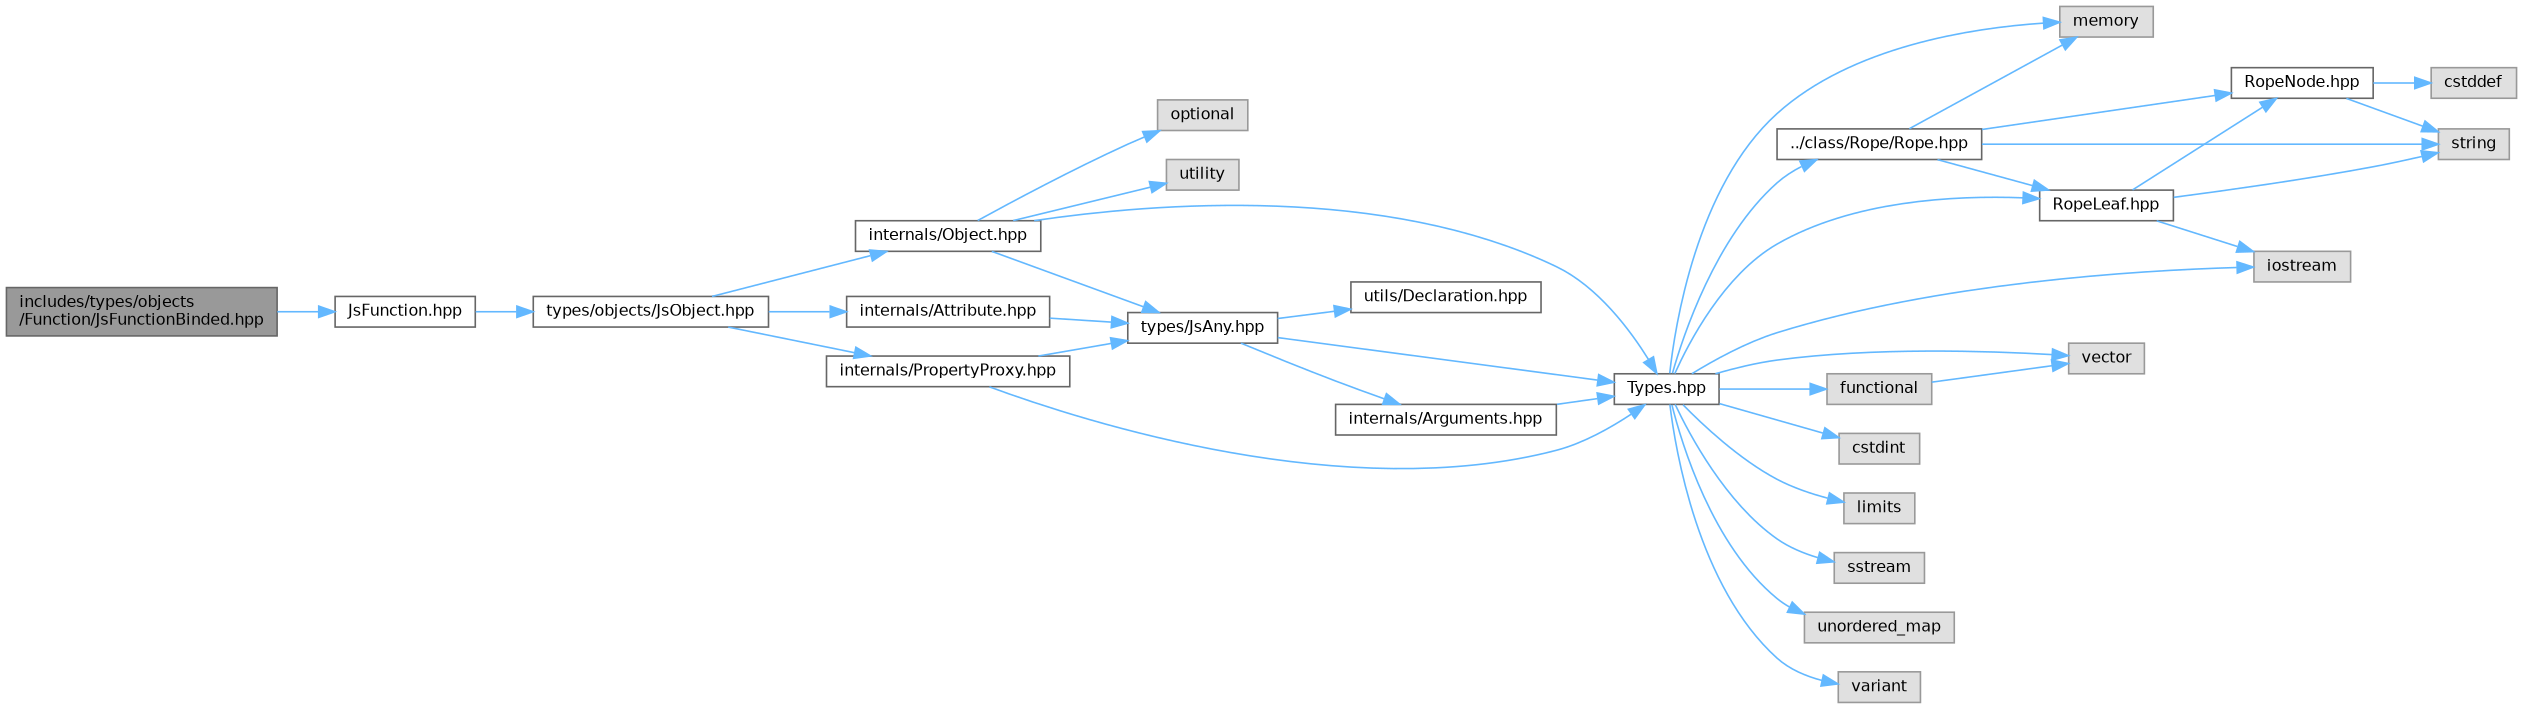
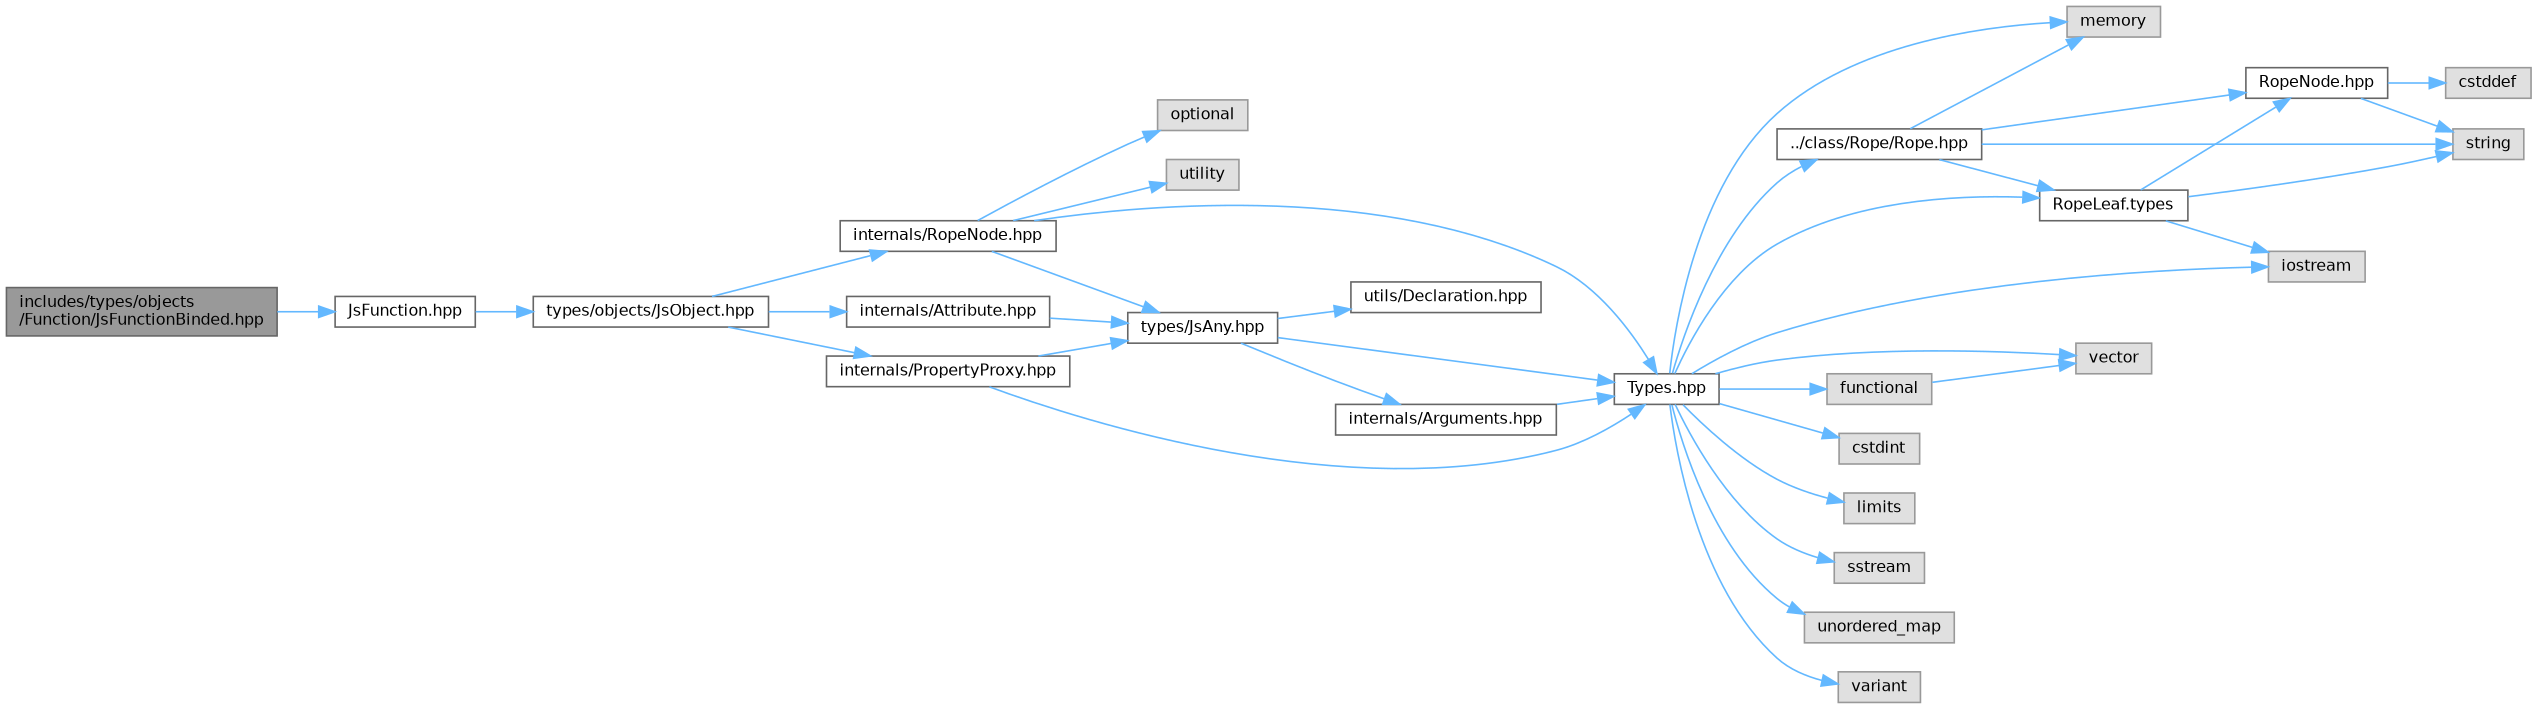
node "RopeLeaf.hpp": label "RopeLeaf.hpp" -> "RopeLeaf.types"
node "internals/Object.hpp": label "internals/Object.hpp" -> "internals/RopeNode.hpp"
